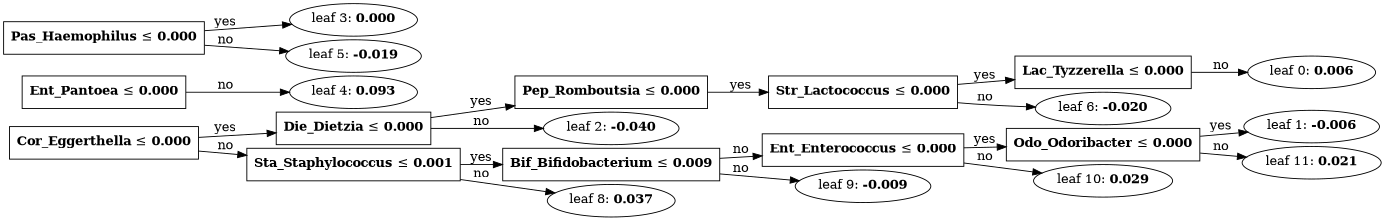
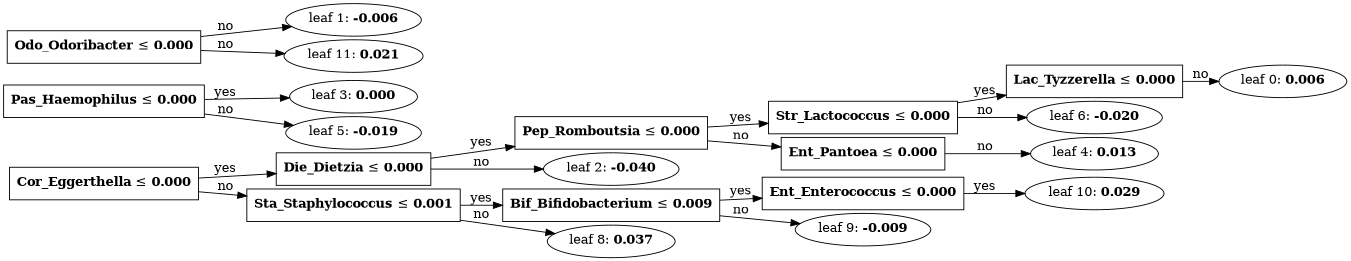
node "leaf 4:": text "0.093" -> "0.013"
edge "Odo_Odoribacter" -> "leaf 1:": label "yes" -> "no"
edge "Pep_Romboutsia" -> "Ent_Pantoea": added, label "no"
edge "Ent_Enterococcus" -> "Odo_Odoribacter": removed, label "yes"
edge "Bif_Bifidobacterium" -> "Ent_Enterococcus": label "no" -> "yes"
edge "Ent_Enterococcus" -> "leaf 10:": label "no" -> "yes"
